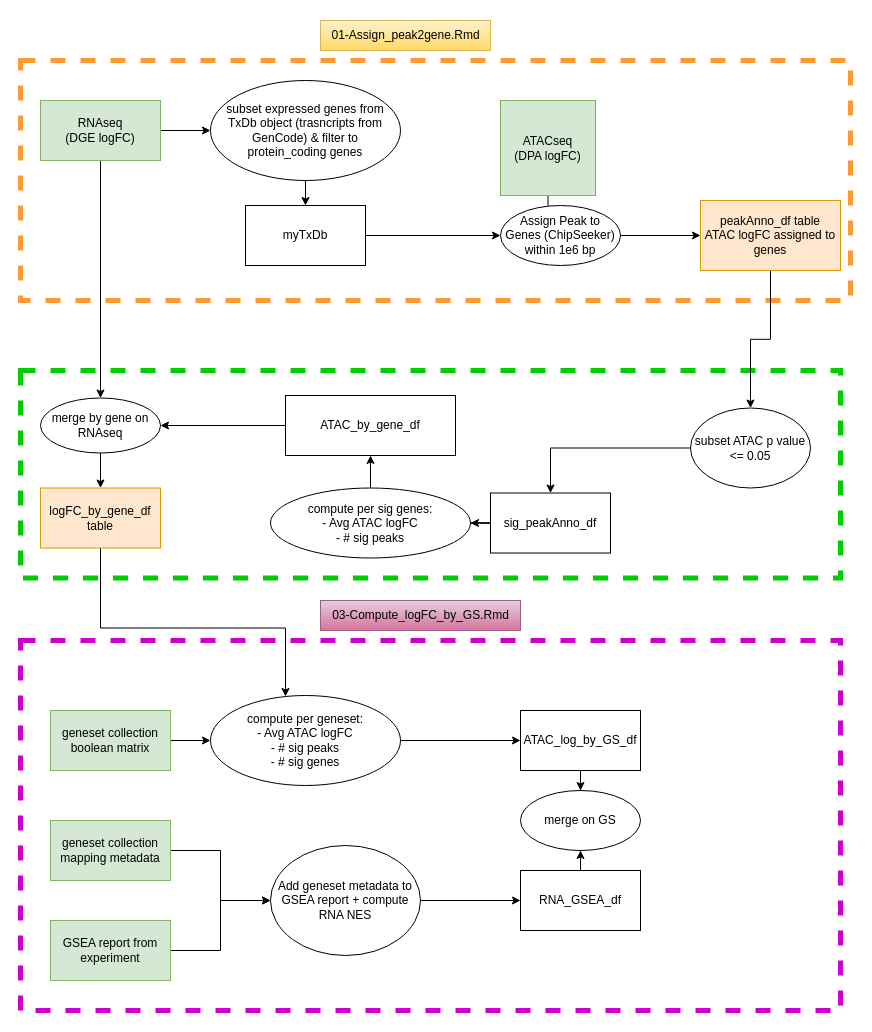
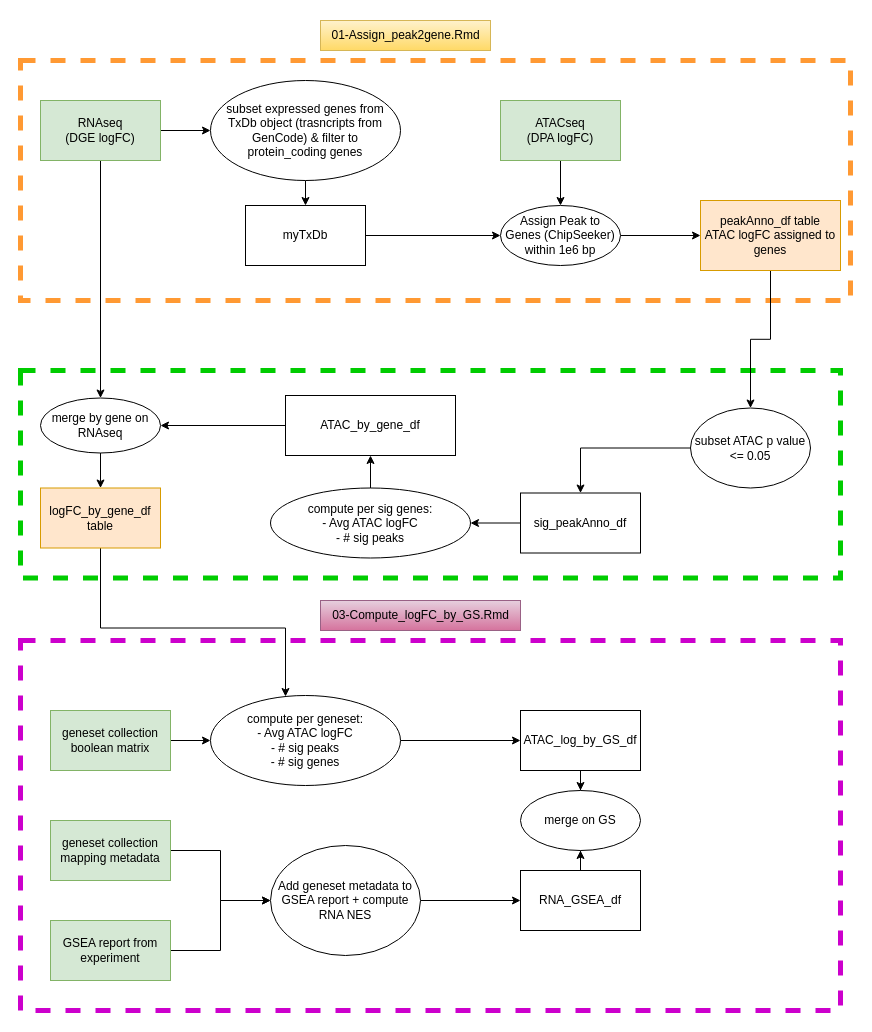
node "ATACseq (DPA logFC)": size 95x95 -> 120x60
node "sig_peakAnno_df": moved (551, 523) -> (581, 523)
